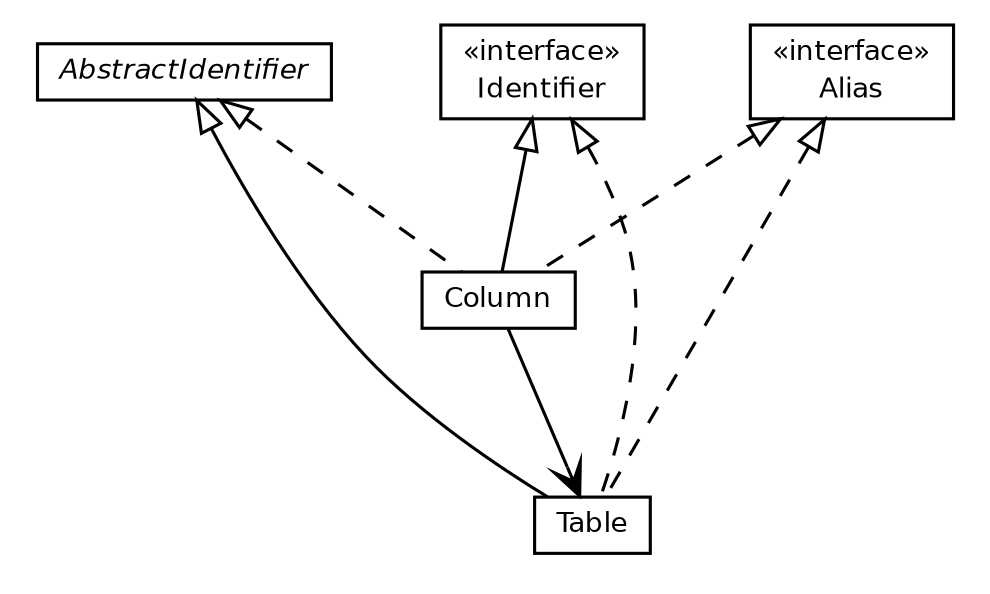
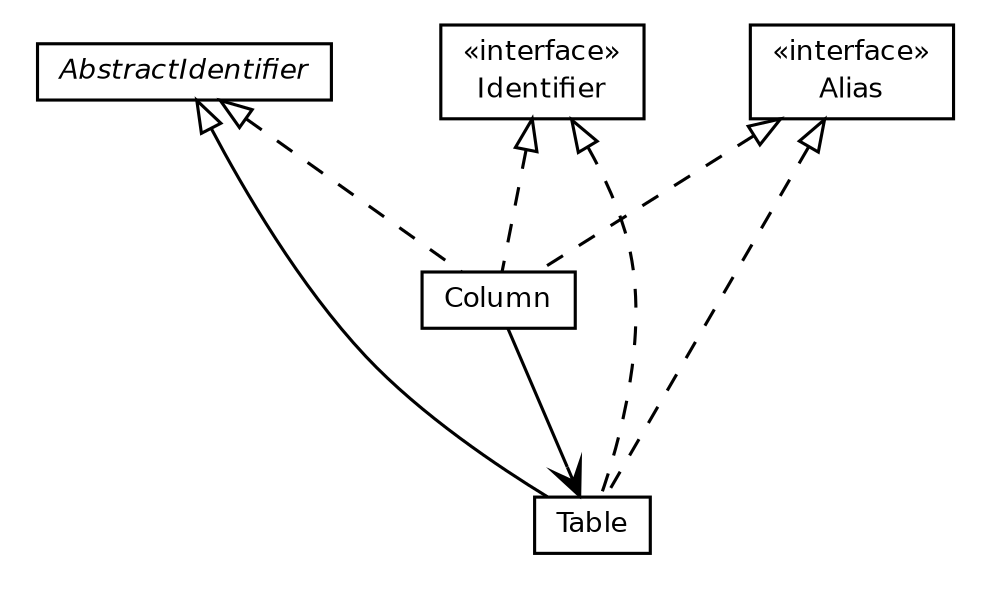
edge "Column" -> "Identifier": style solid -> dashed
